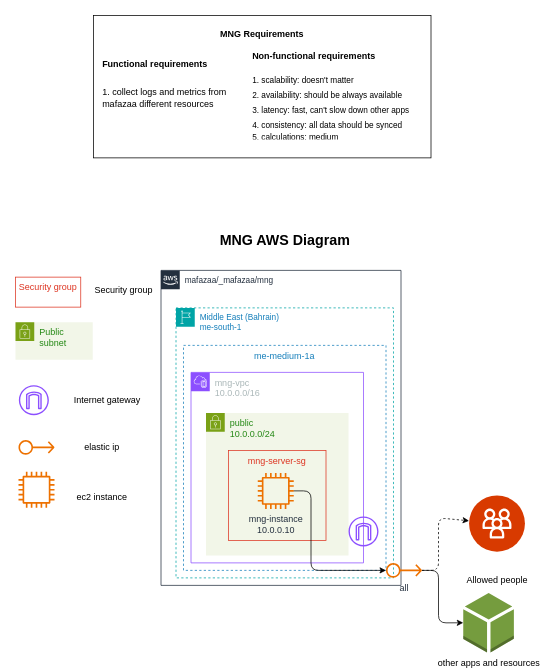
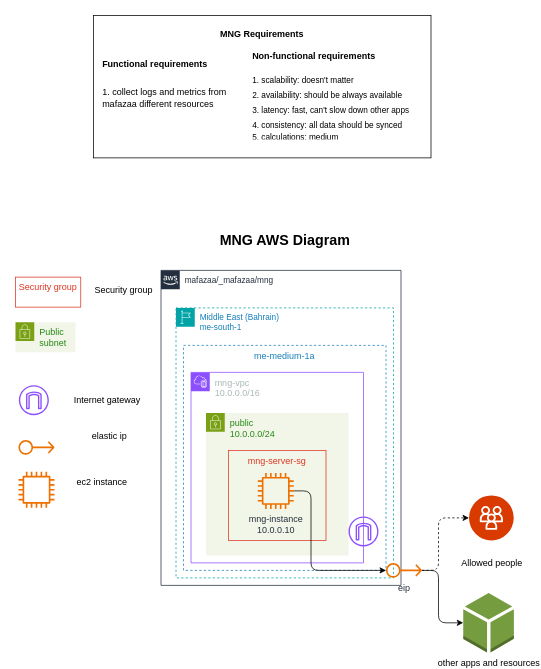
node "Public subnet": size 77x38 -> 60x30
node "elastic ip": moved (102, 447) -> (109, 436)
node "ec2 instance": moved (102, 497) -> (102, 482)
node "Allowed people": size 56x56 -> 45x45
node "all": label "all" -> "eip"
